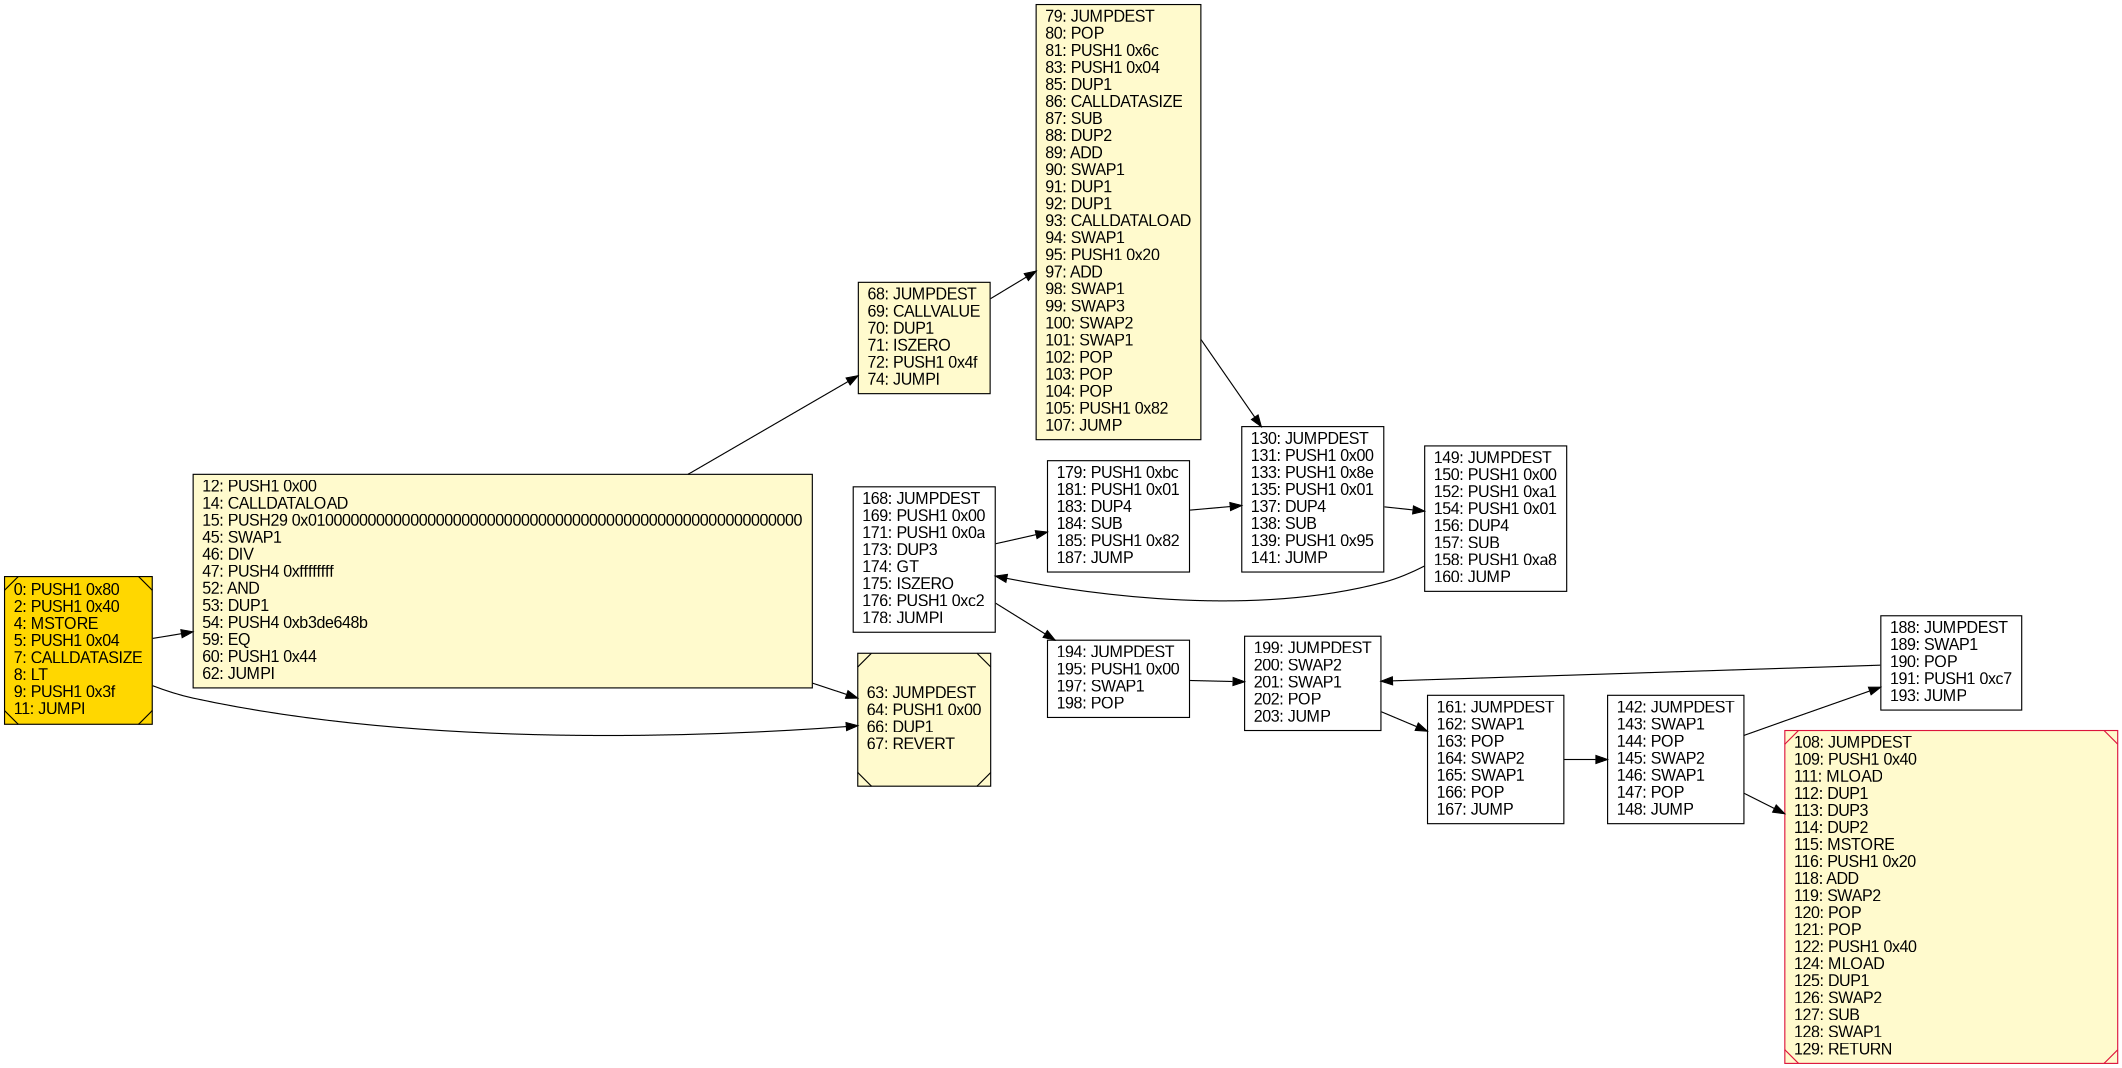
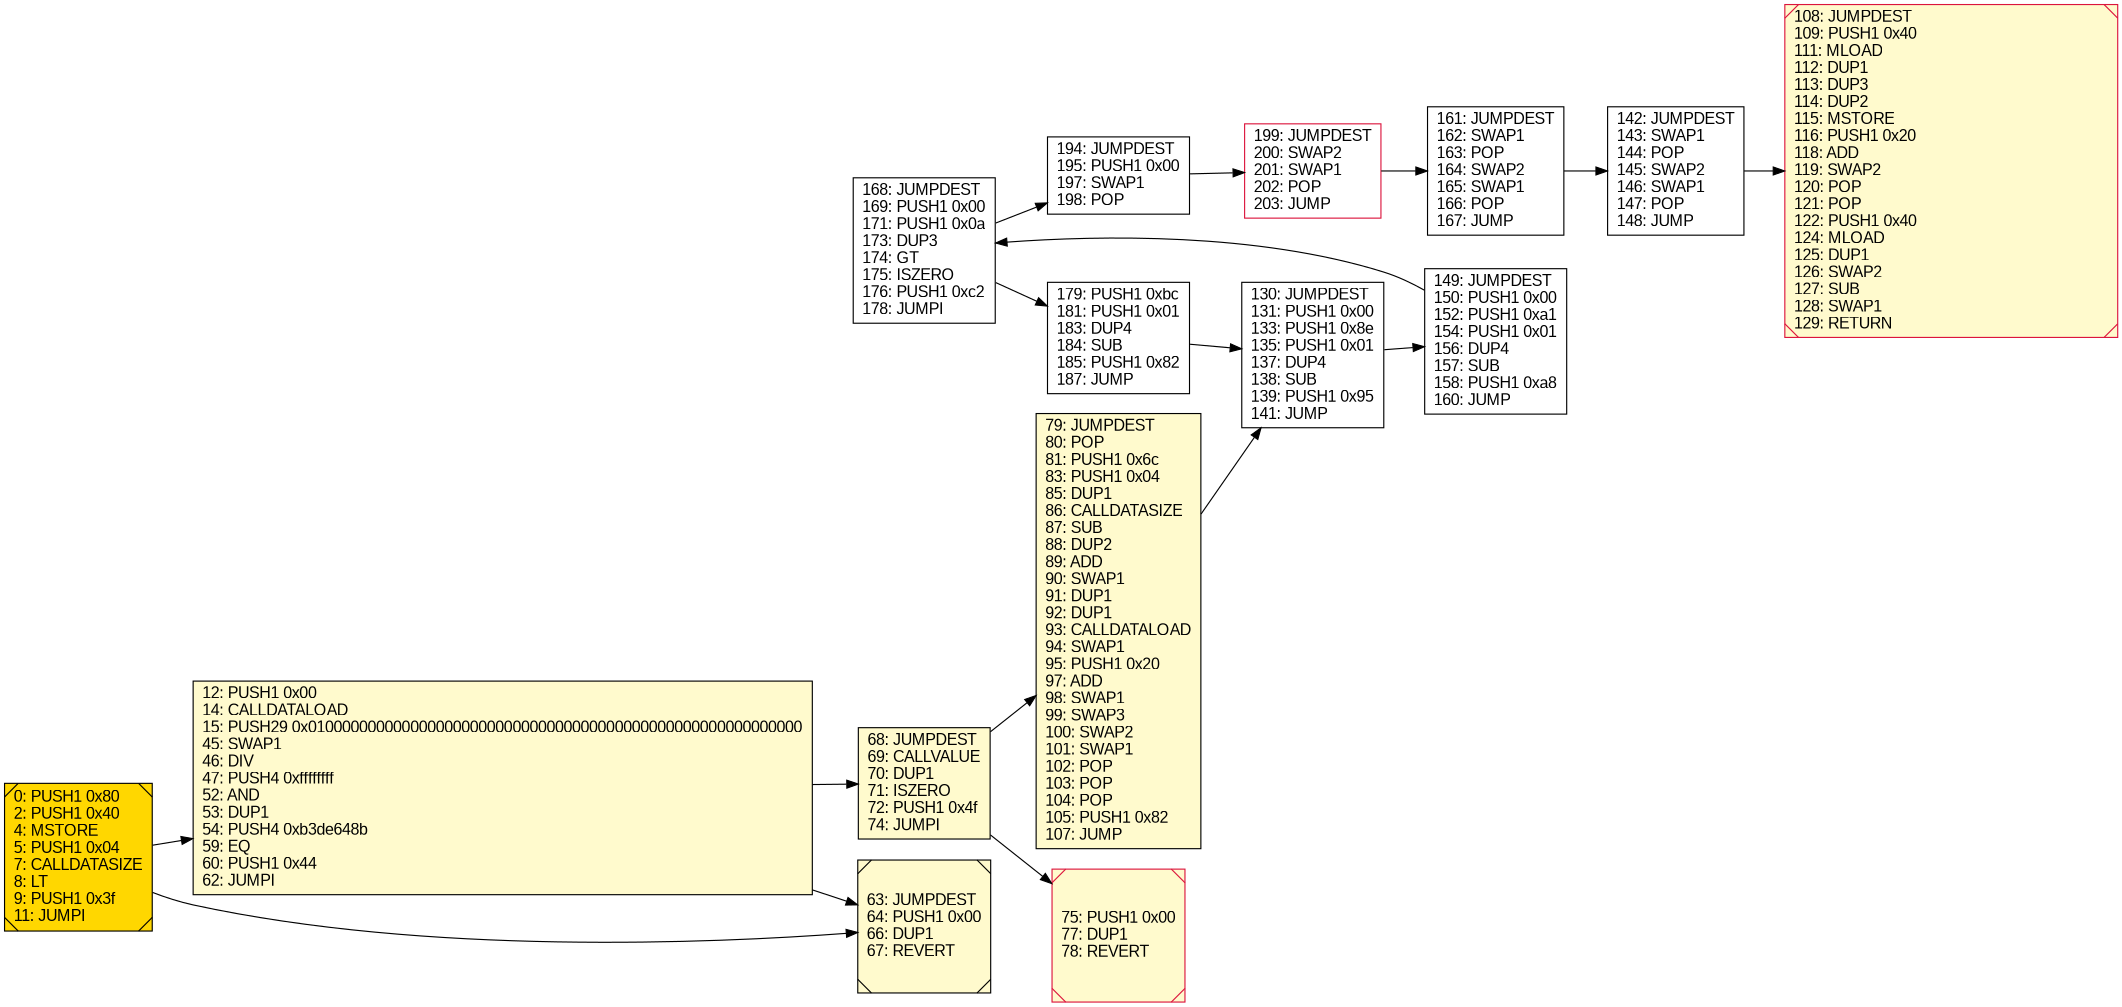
node "188: JUMPDEST 189: SWAP1 190: POP 191: PUSH1 0xc7 193: JUMP": removed
node "199: JUMPDEST 200: SWAP2 201: SWAP1 202: POP 203: JUMP": color black -> crimson
node "75: PUSH1 0x00 77: DUP1 78: REVERT": added
